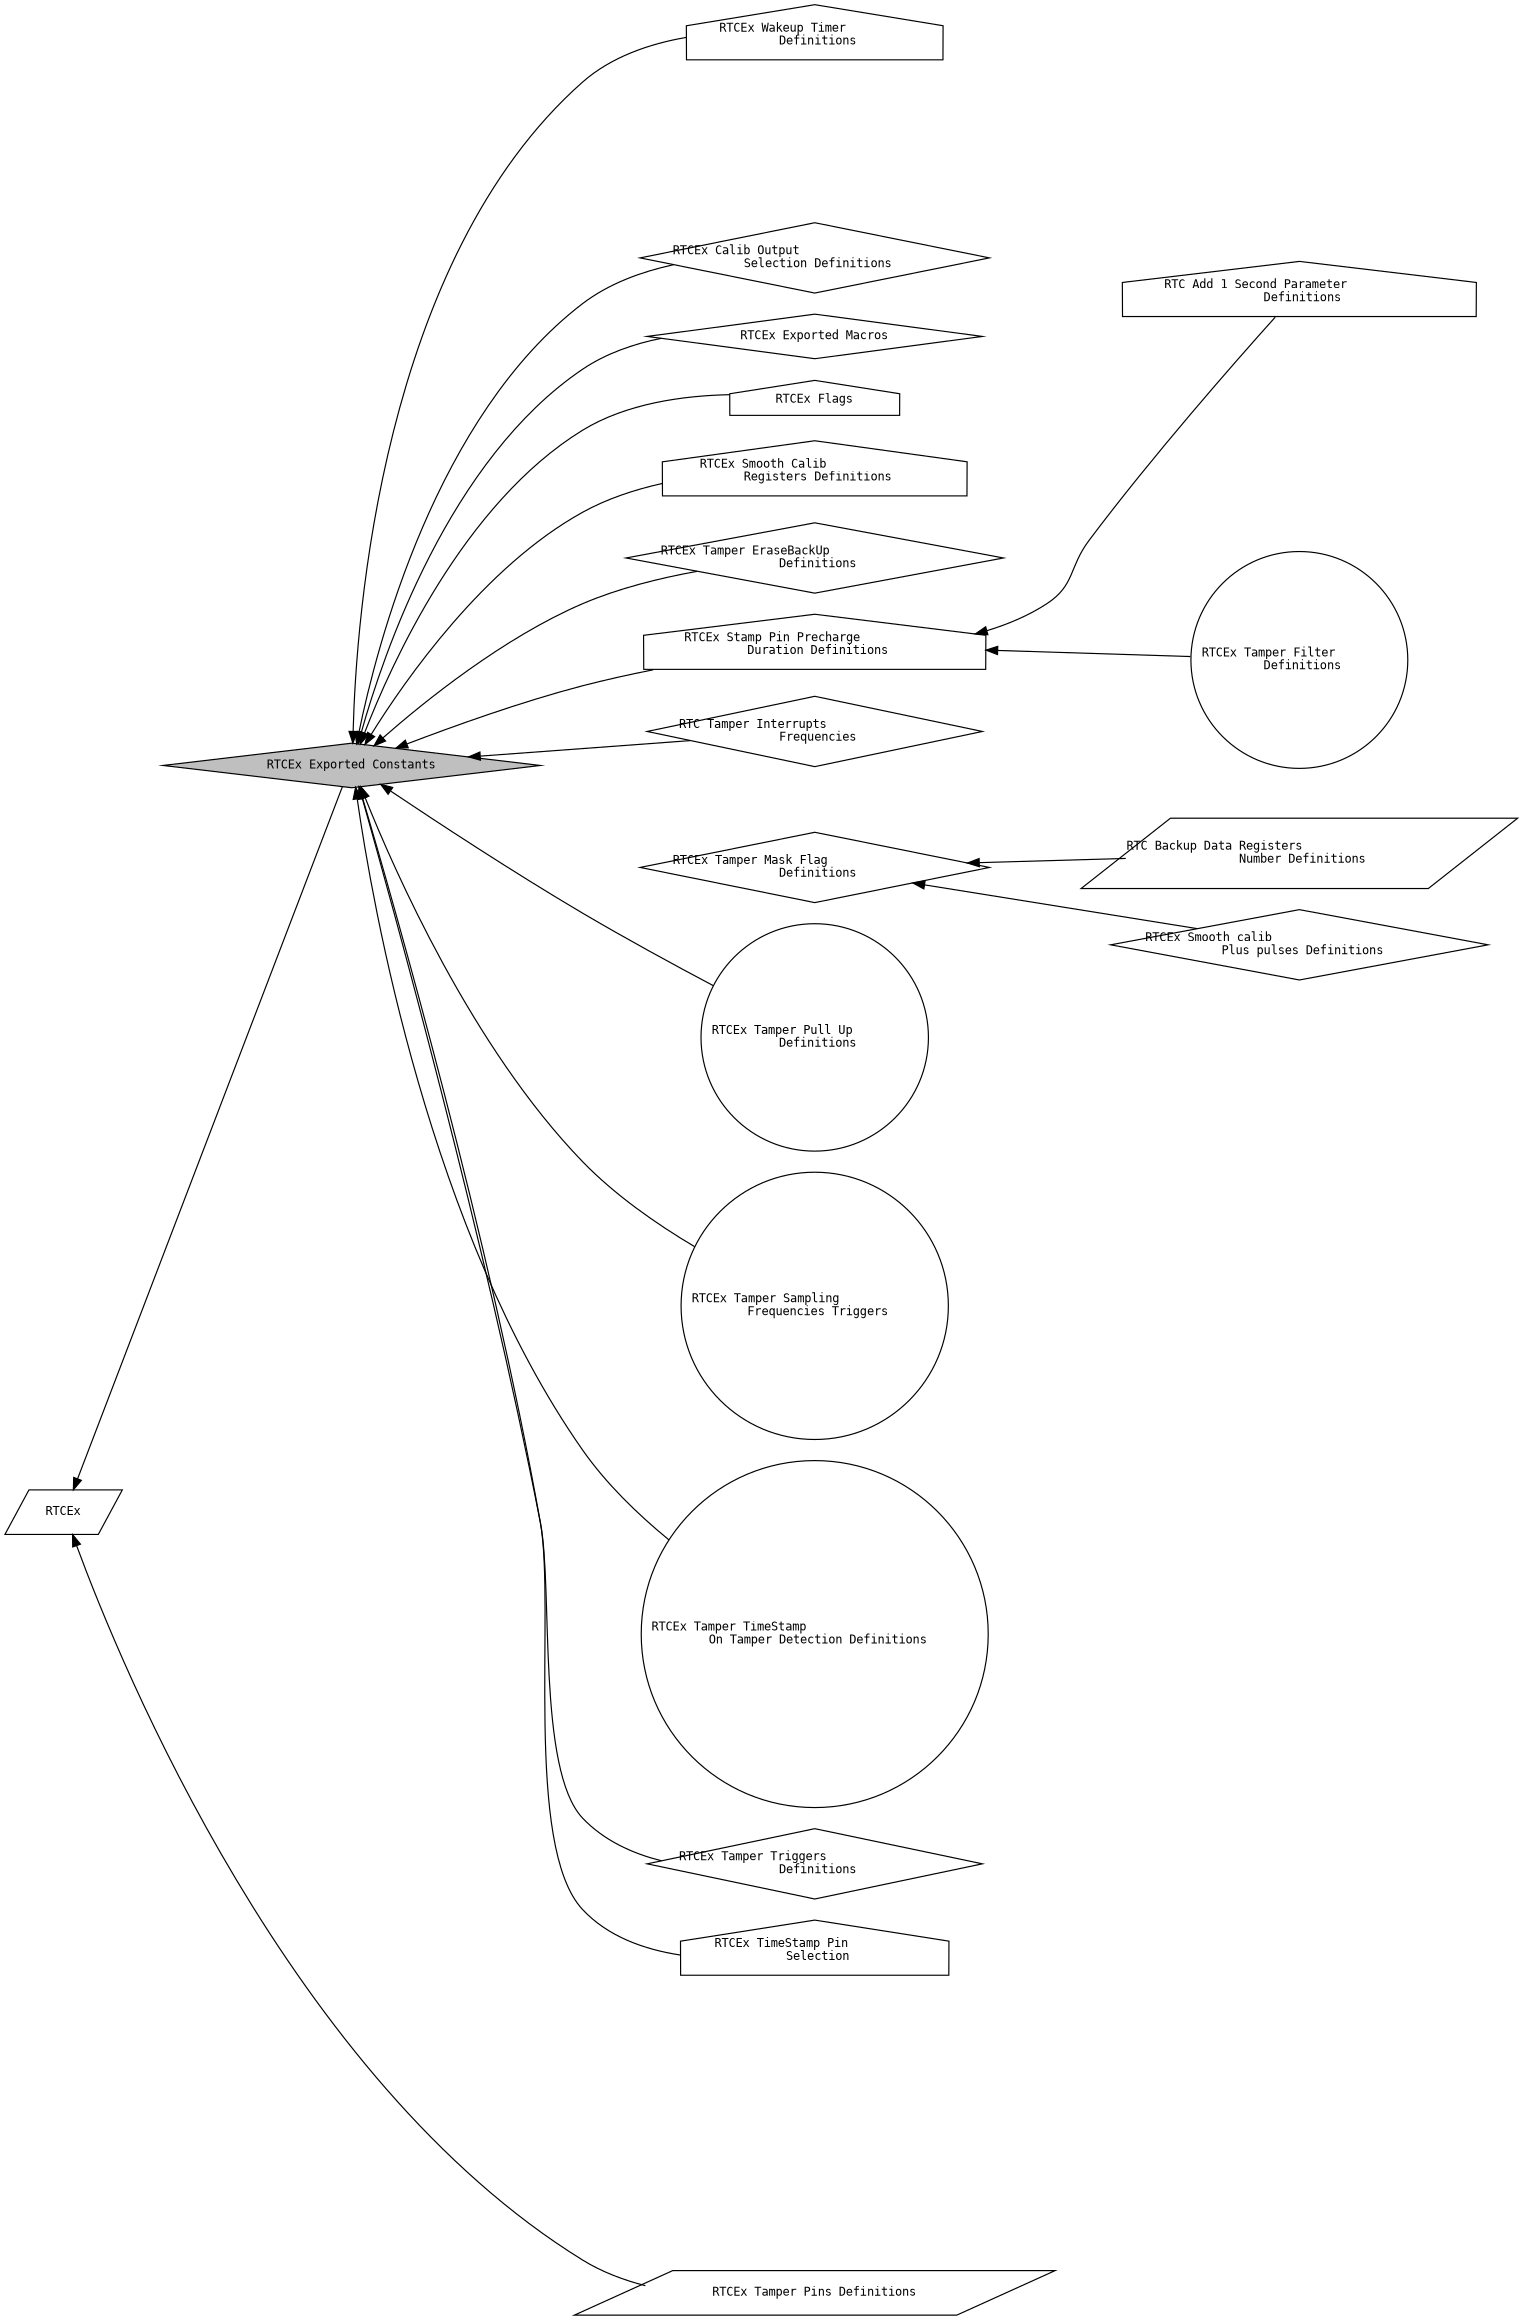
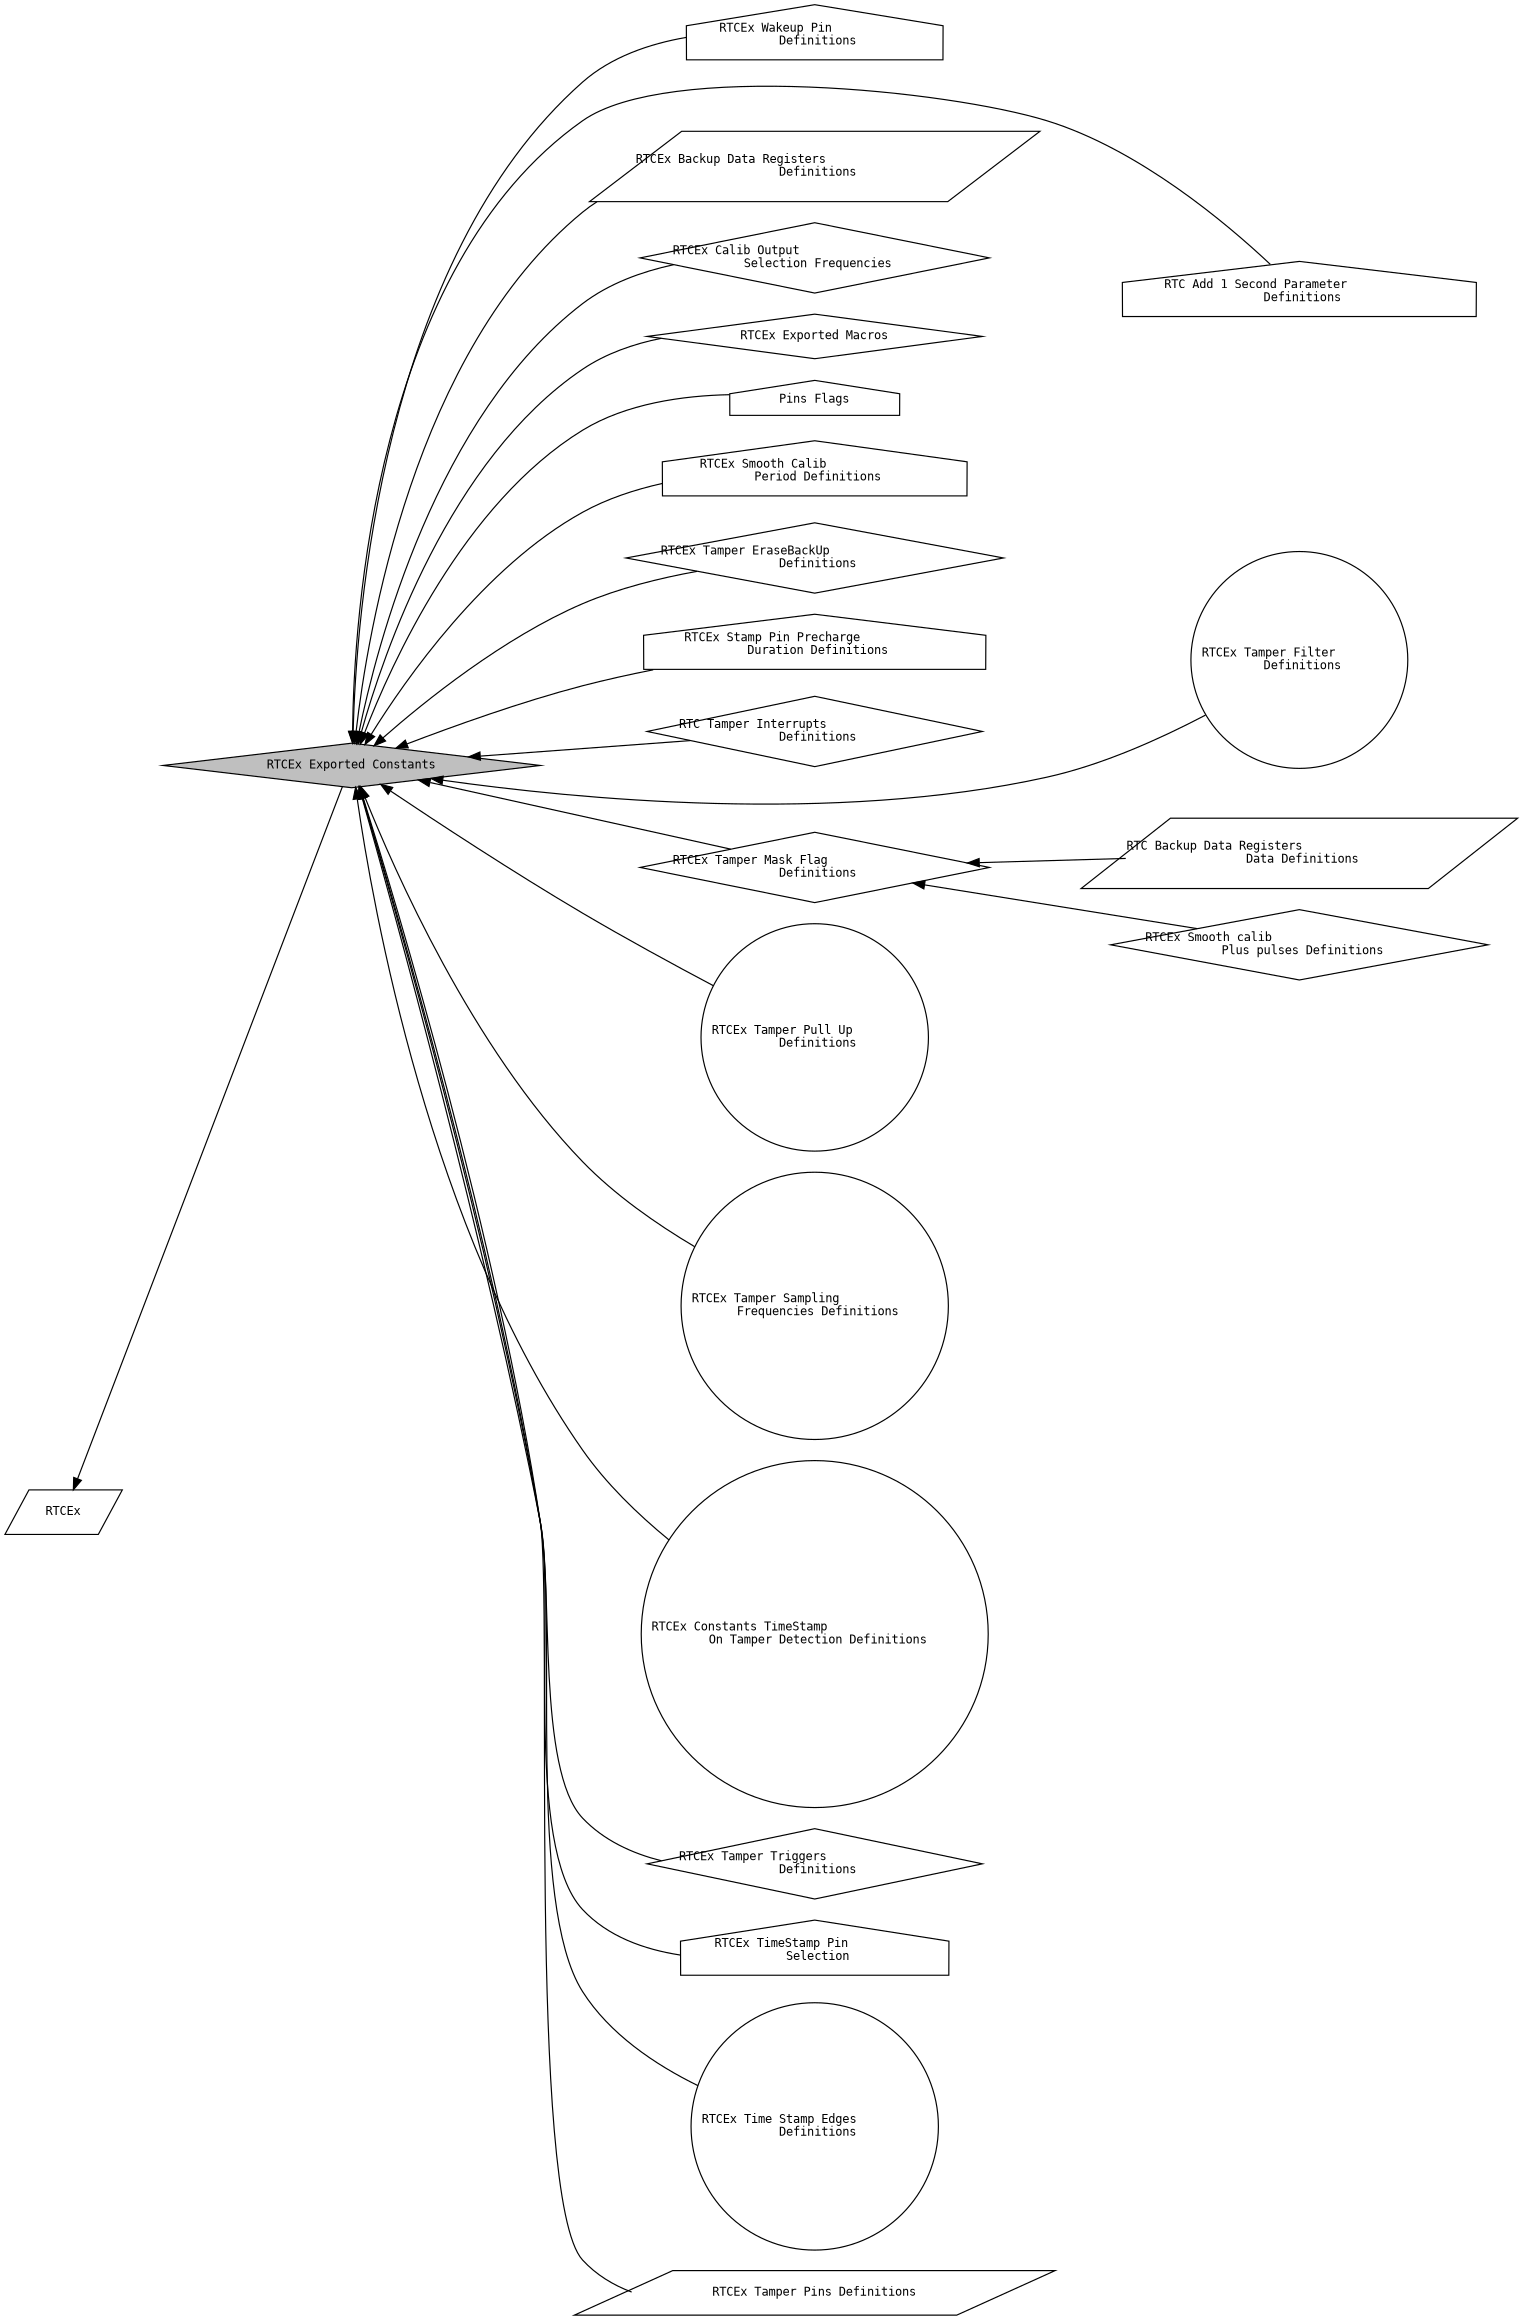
node "RTCEx Wakeup Timer Definitions": label "RTCEx Wakeup Timer Definitions" -> "RTCEx Wakeup Pin Definitions"
node "RTCEx Backup Data Registers Definitions": added
node "RTCEx Calib Output Selection Definitions": label "RTCEx Calib Output Selection Definitions" -> "RTCEx Calib Output Selection Frequencies"
node "RTCEx Flags": label "RTCEx Flags" -> "Pins Flags"
node "RTCEx Smooth Calib Registers Definitions": label "RTCEx Smooth Calib Registers Definitions" -> "RTCEx Smooth Calib Period Definitions"
edge "RTC Add 1 Second Parameter Definitions" -> "RTCEx Stamp Pin Precharge Duration Definitions": now "RTC Add 1 Second Parameter Definitions" -> "RTCEx Exported Constants"
edge "RTCEx Tamper Filter Definitions" -> "RTCEx Stamp Pin Precharge Duration Definitions": now "RTCEx Tamper Filter Definitions" -> "RTCEx Exported Constants"
node "RTC Tamper Interrupts Frequencies": label "RTC Tamper Interrupts Frequencies" -> "RTC Tamper Interrupts Definitions"
edge "RTCEx Tamper Mask Flag Definitions" -> "RTCEx Exported Constants": added
node "RTC Backup Data Registers Number Definitions": label "RTC Backup Data Registers Number Definitions" -> "RTC Backup Data Registers Data Definitions"
node "RTCEx Tamper Sampling Frequencies Triggers": label "RTCEx Tamper Sampling Frequencies Triggers" -> "RTCEx Tamper Sampling Frequencies Definitions"
node "RTCEx Tamper TimeStamp On Tamper Detection Definitions": label "RTCEx Tamper TimeStamp On Tamper Detection Definitions" -> "RTCEx Constants TimeStamp On Tamper Detection Definitions"
edge "RTCEx Tamper Pins Definitions" -> "RTCEx": now "RTCEx Tamper Pins Definitions" -> "RTCEx Exported Constants"
node "RTCEx Time Stamp Edges Definitions": added
